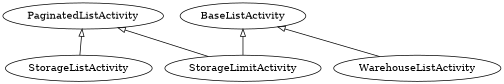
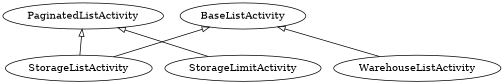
edge "StorageLimitActivity" -> "BaseListActivity": now "StorageListActivity" -> "BaseListActivity"
